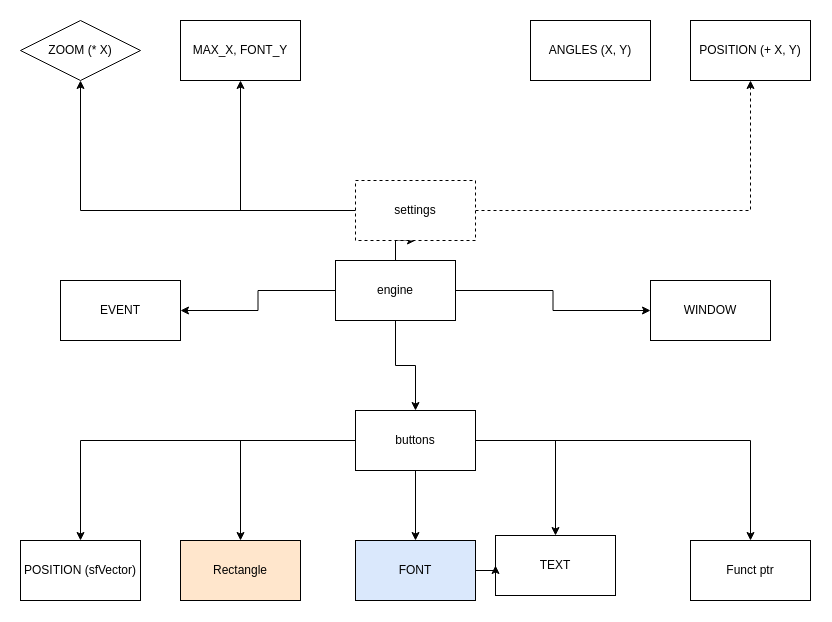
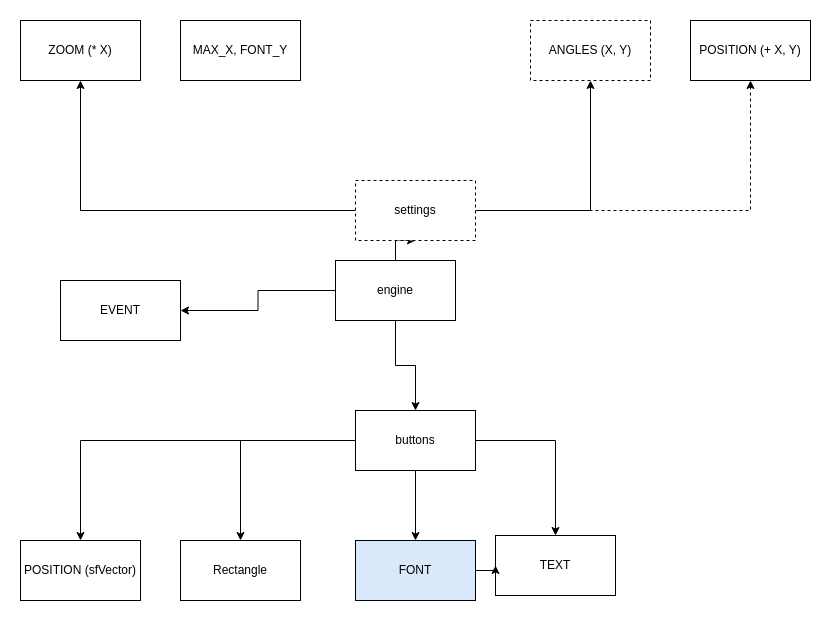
node "ZOOM (* X)": shape diamond -> rectangle
node "ANGLES (X, Y)": style solid -> dashed
edge "settings" -> "MAX_X, FONT_Y": removed
edge "settings" -> "ANGLES (X, Y)": added
edge "engine" -> "WINDOW": removed
node "WINDOW": removed
edge "buttons" -> "Funct ptr": removed
node "Rectangle": fillcolor #ffe6cc -> #ffffff
node "Funct ptr": removed
